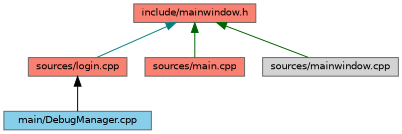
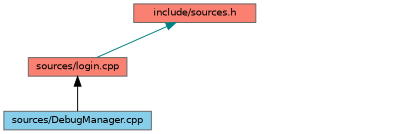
node "include/mainwindow.h": label "include/mainwindow.h" -> "include/sources.h"
node "sources/main.cpp": removed
node "sources/mainwindow.cpp": removed
node "main/DebugManager.cpp": label "main/DebugManager.cpp" -> "sources/DebugManager.cpp"
